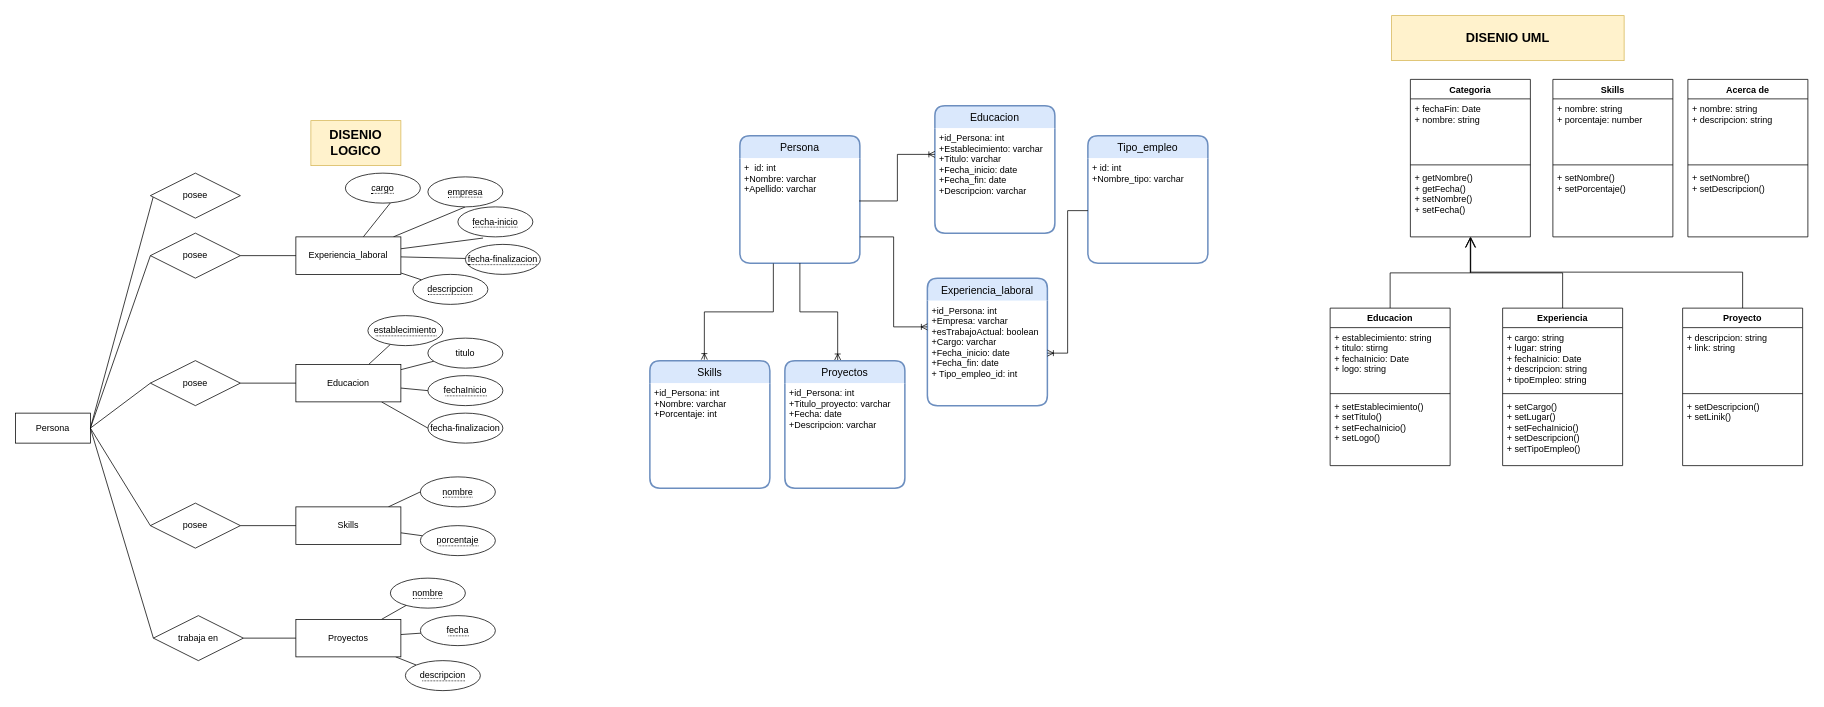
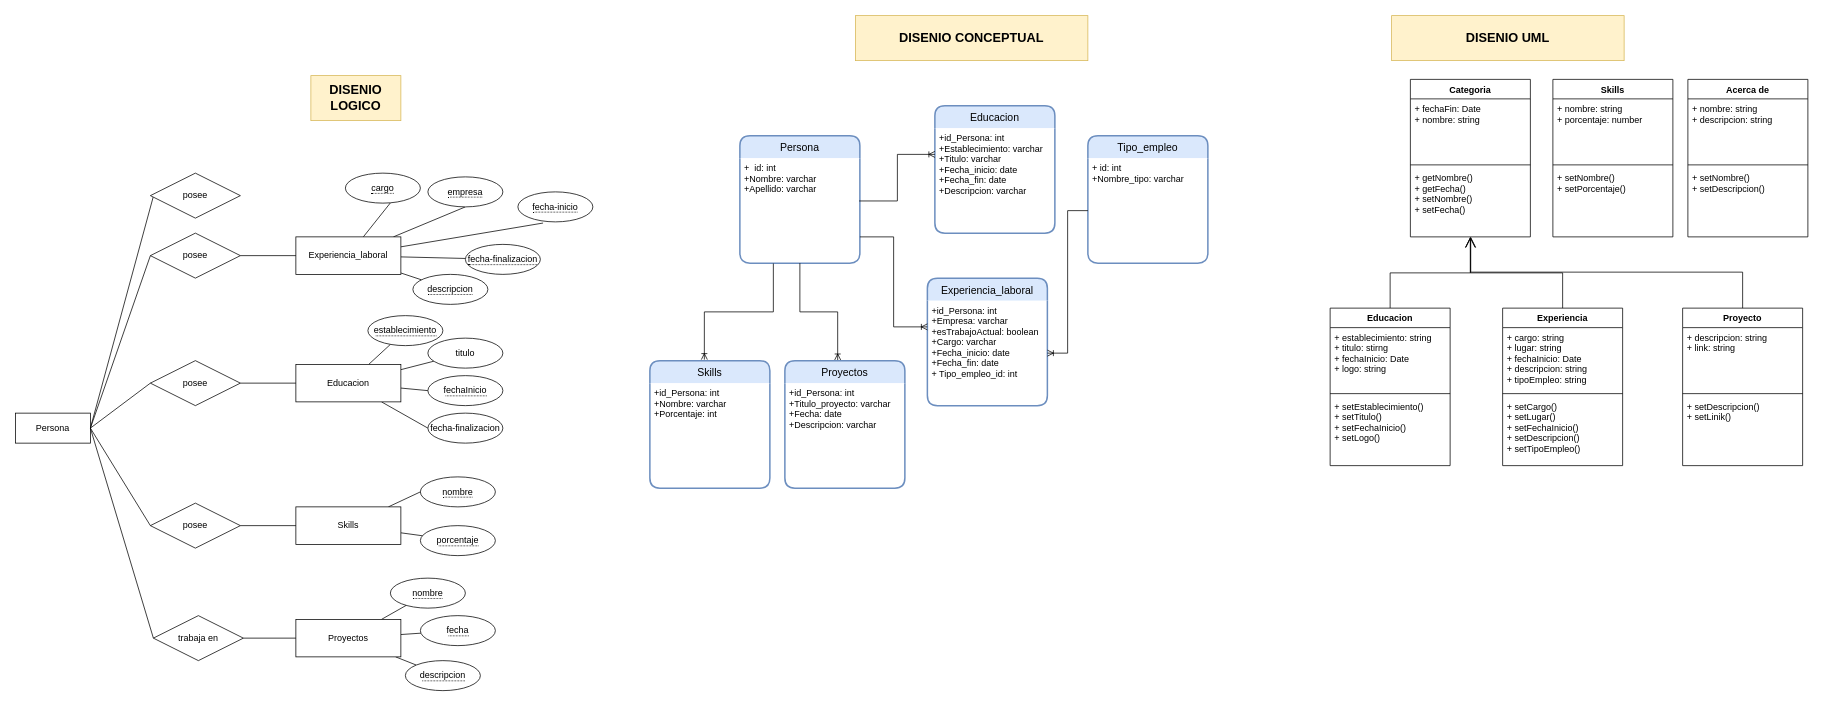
node "DISENIO CONCEPTUAL": added
node "DISENIO LOGICO": moved (356, 143) -> (356, 98)
node "fecha-inicio": moved (495, 222) -> (555, 207)
